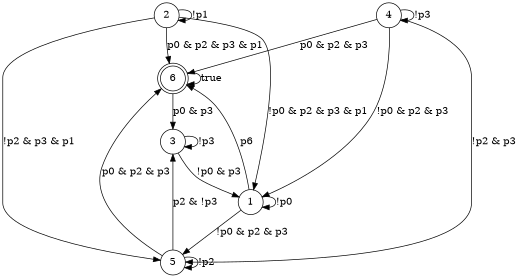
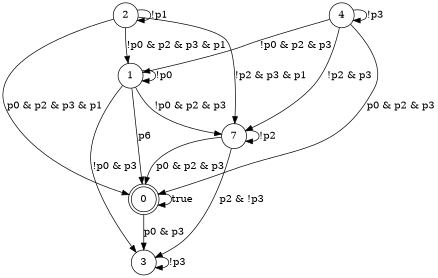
node "6": label "6" -> "0"
edge "3" -> "1": reversed
node "5": label "5" -> "7"
